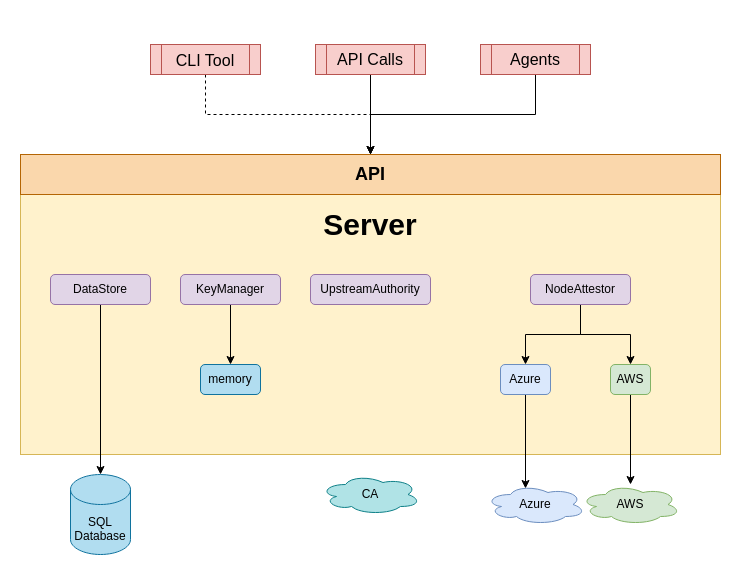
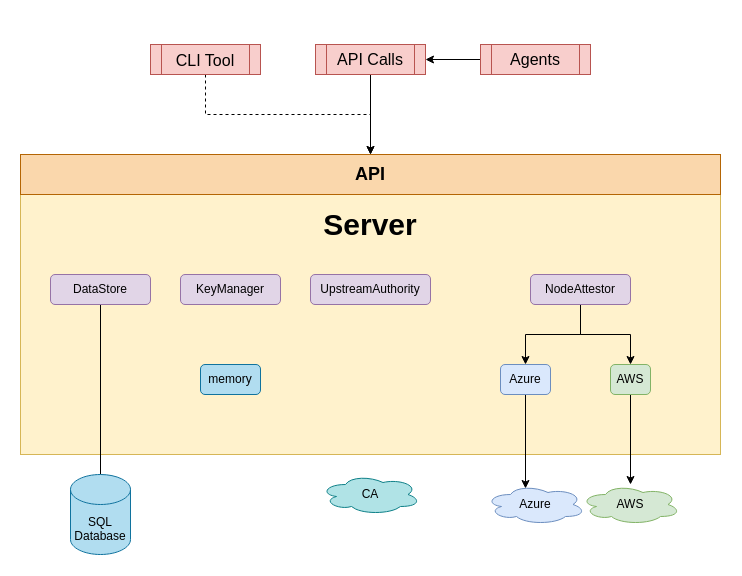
edge "Agents" -> "API": now "Agents" -> "API Calls"
edge "KeyManager" -> "memory": removed
edge "DataStore" -> "SQL Database": arrowhead classic -> none
